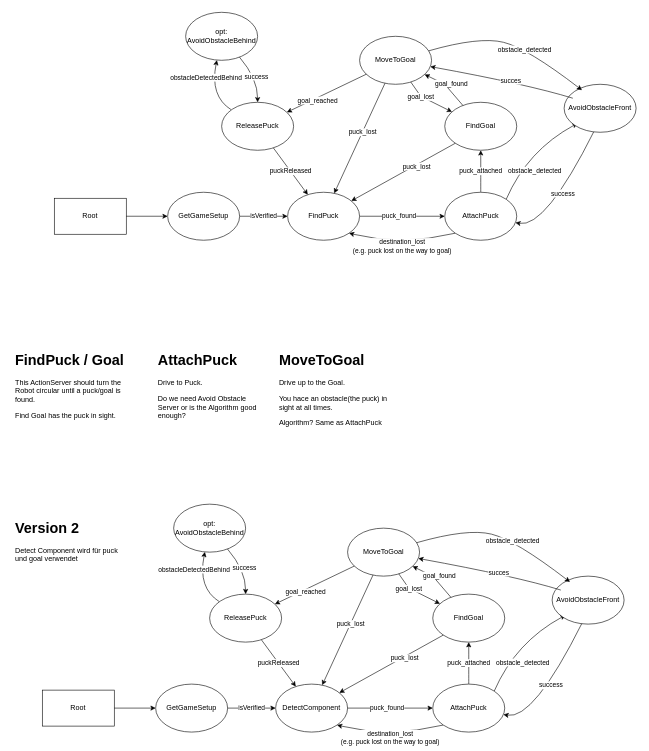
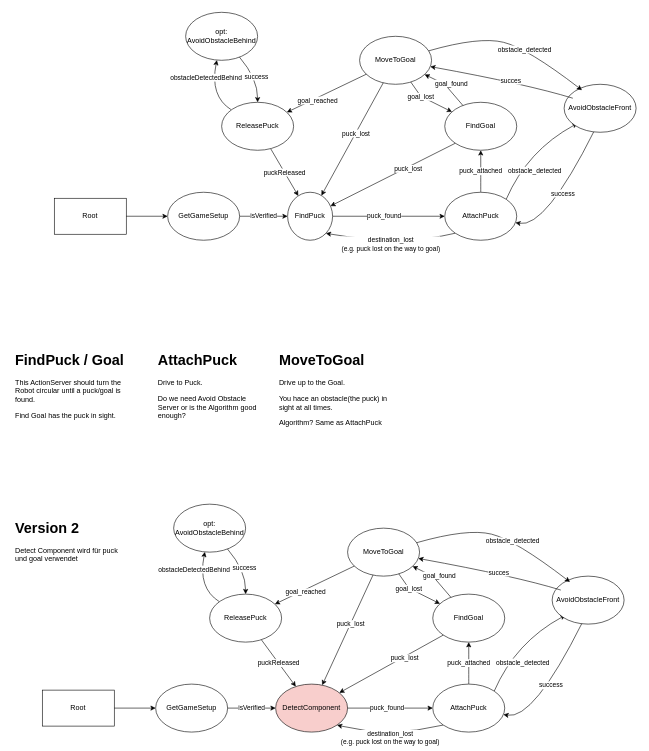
node "FindPuck": size 72x48 -> 45x48
node "DetectComponent": fillcolor #ffffff -> #f8cecc
